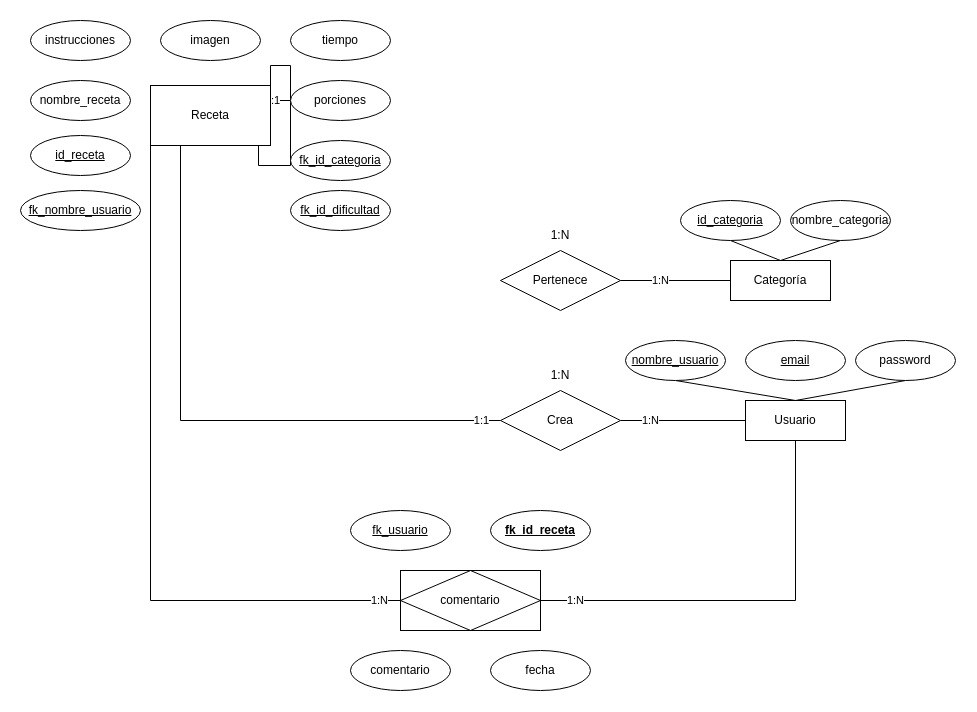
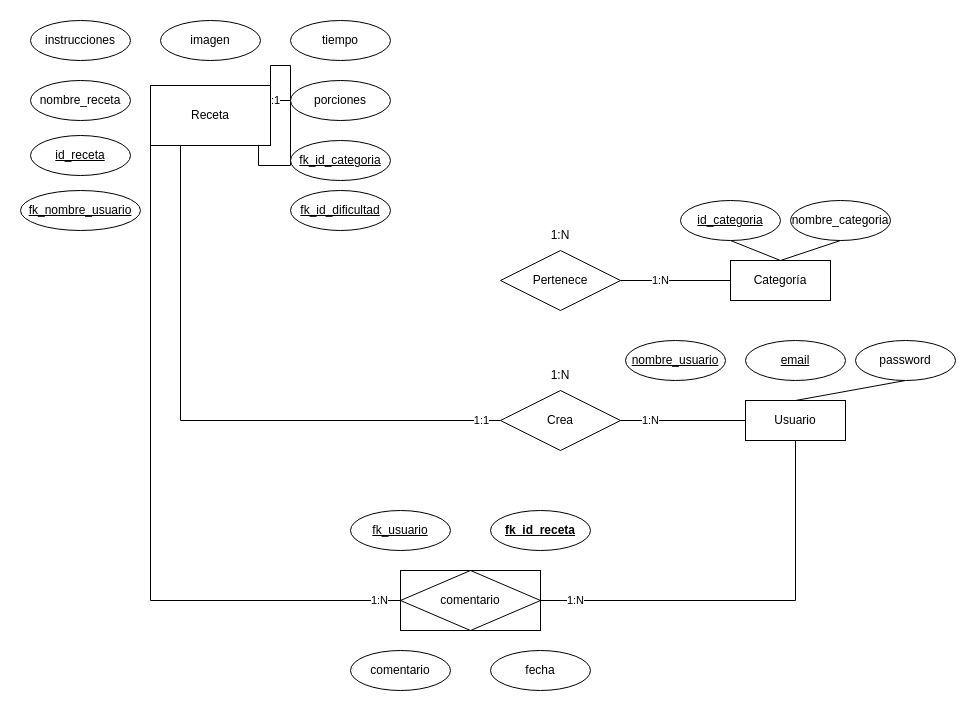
edge "nombre_usuario" -- "Usuario": removed
